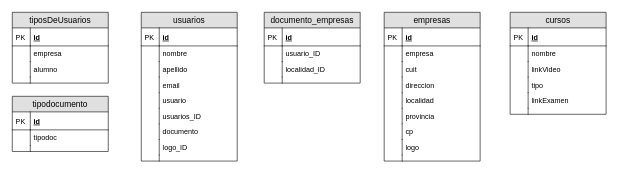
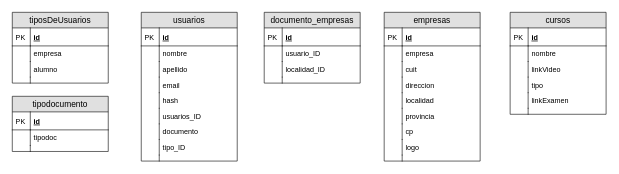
node "usuario": label "usuario" -> "hash"
node "logo_ID": label "logo_ID" -> "tipo_ID"
